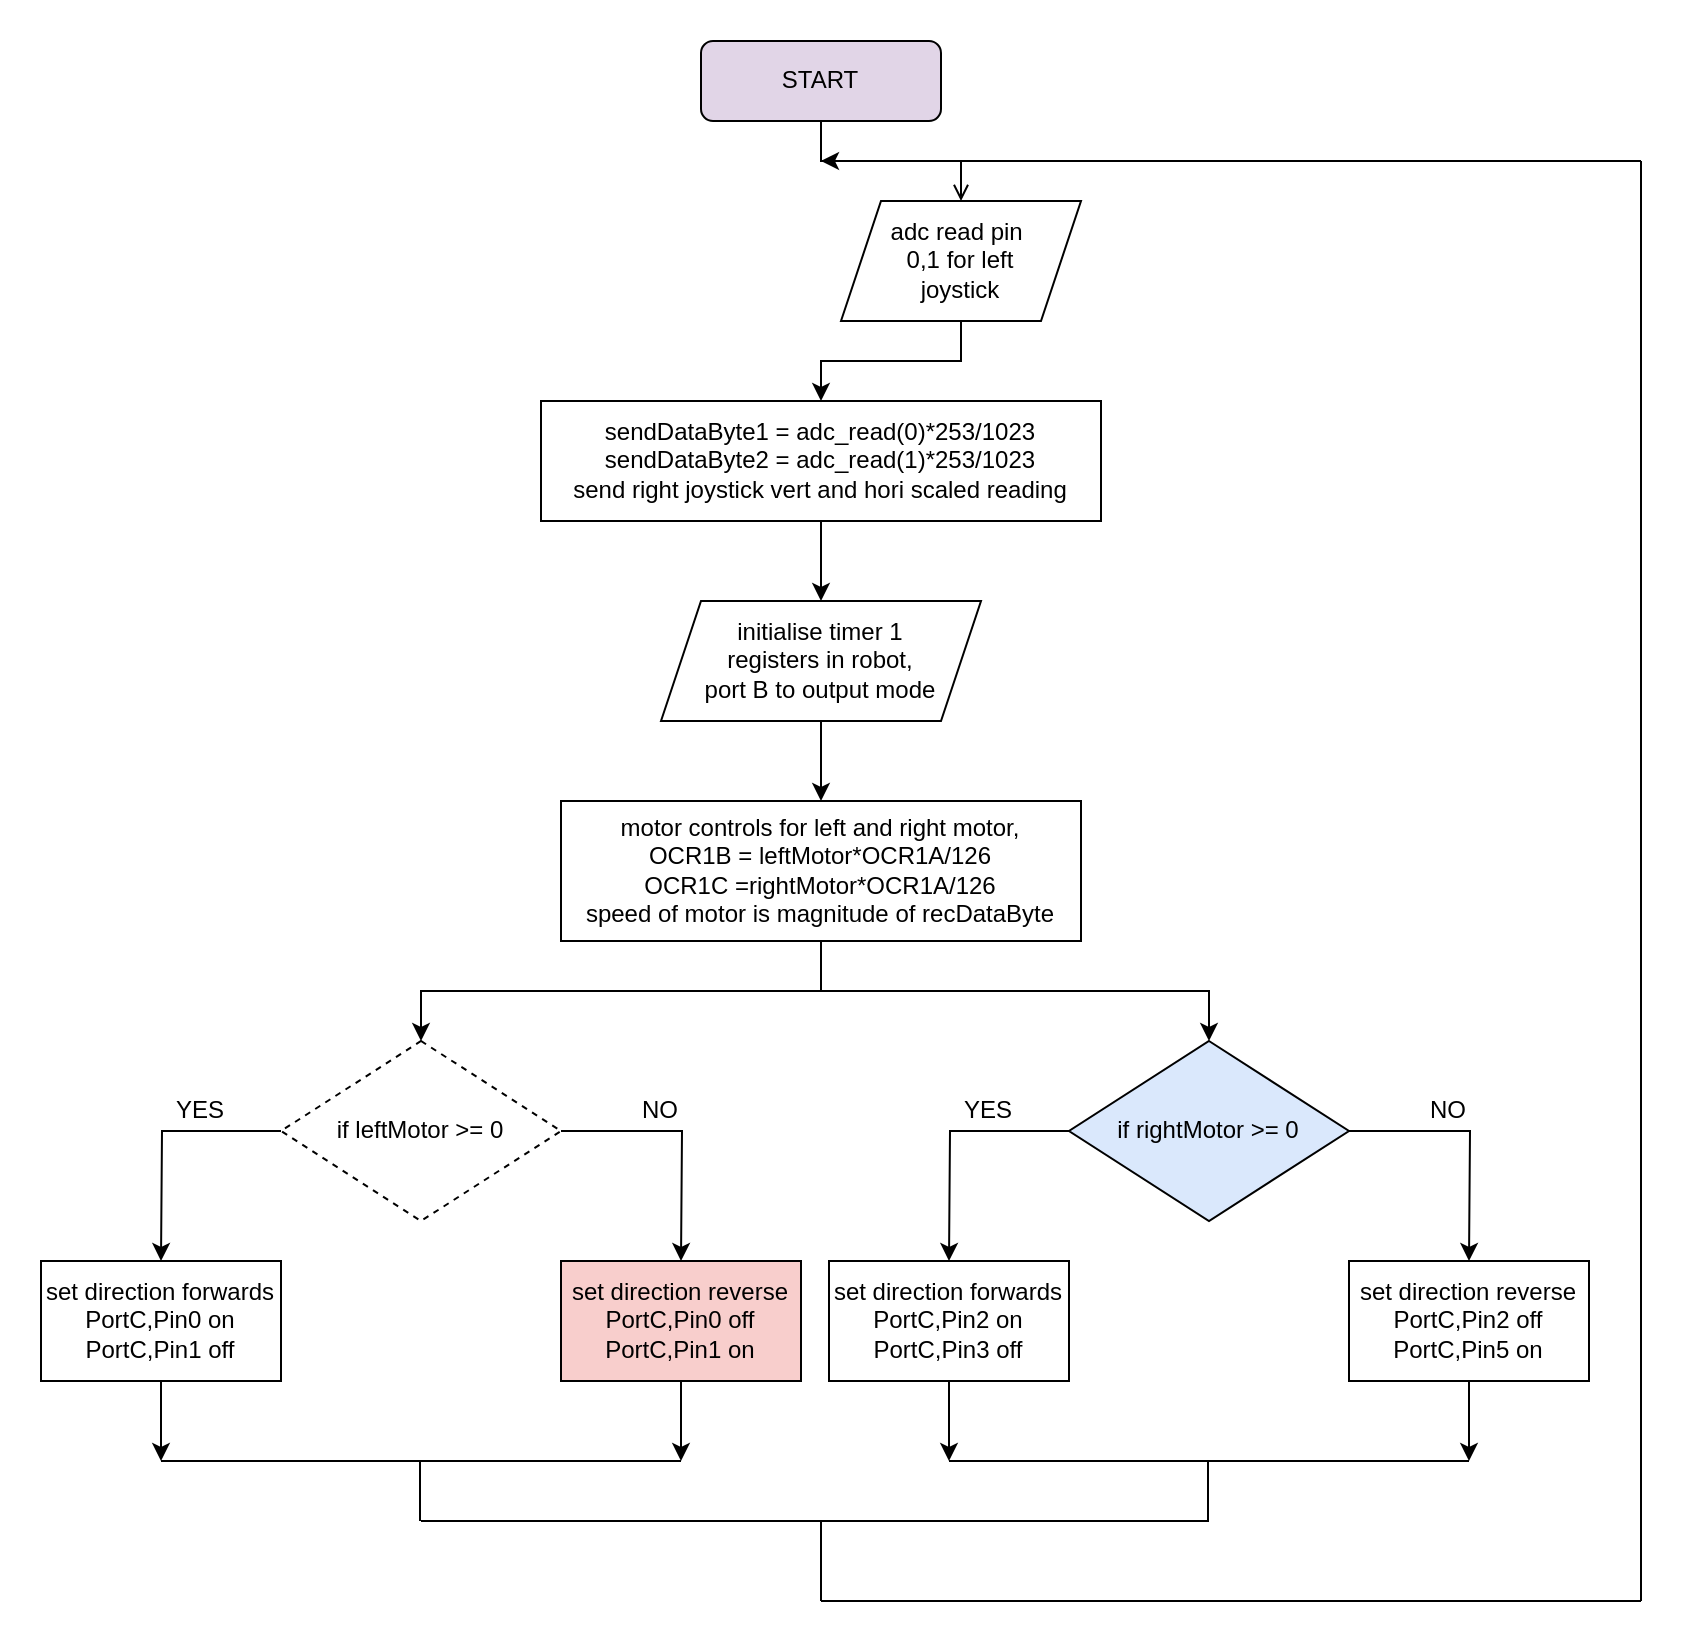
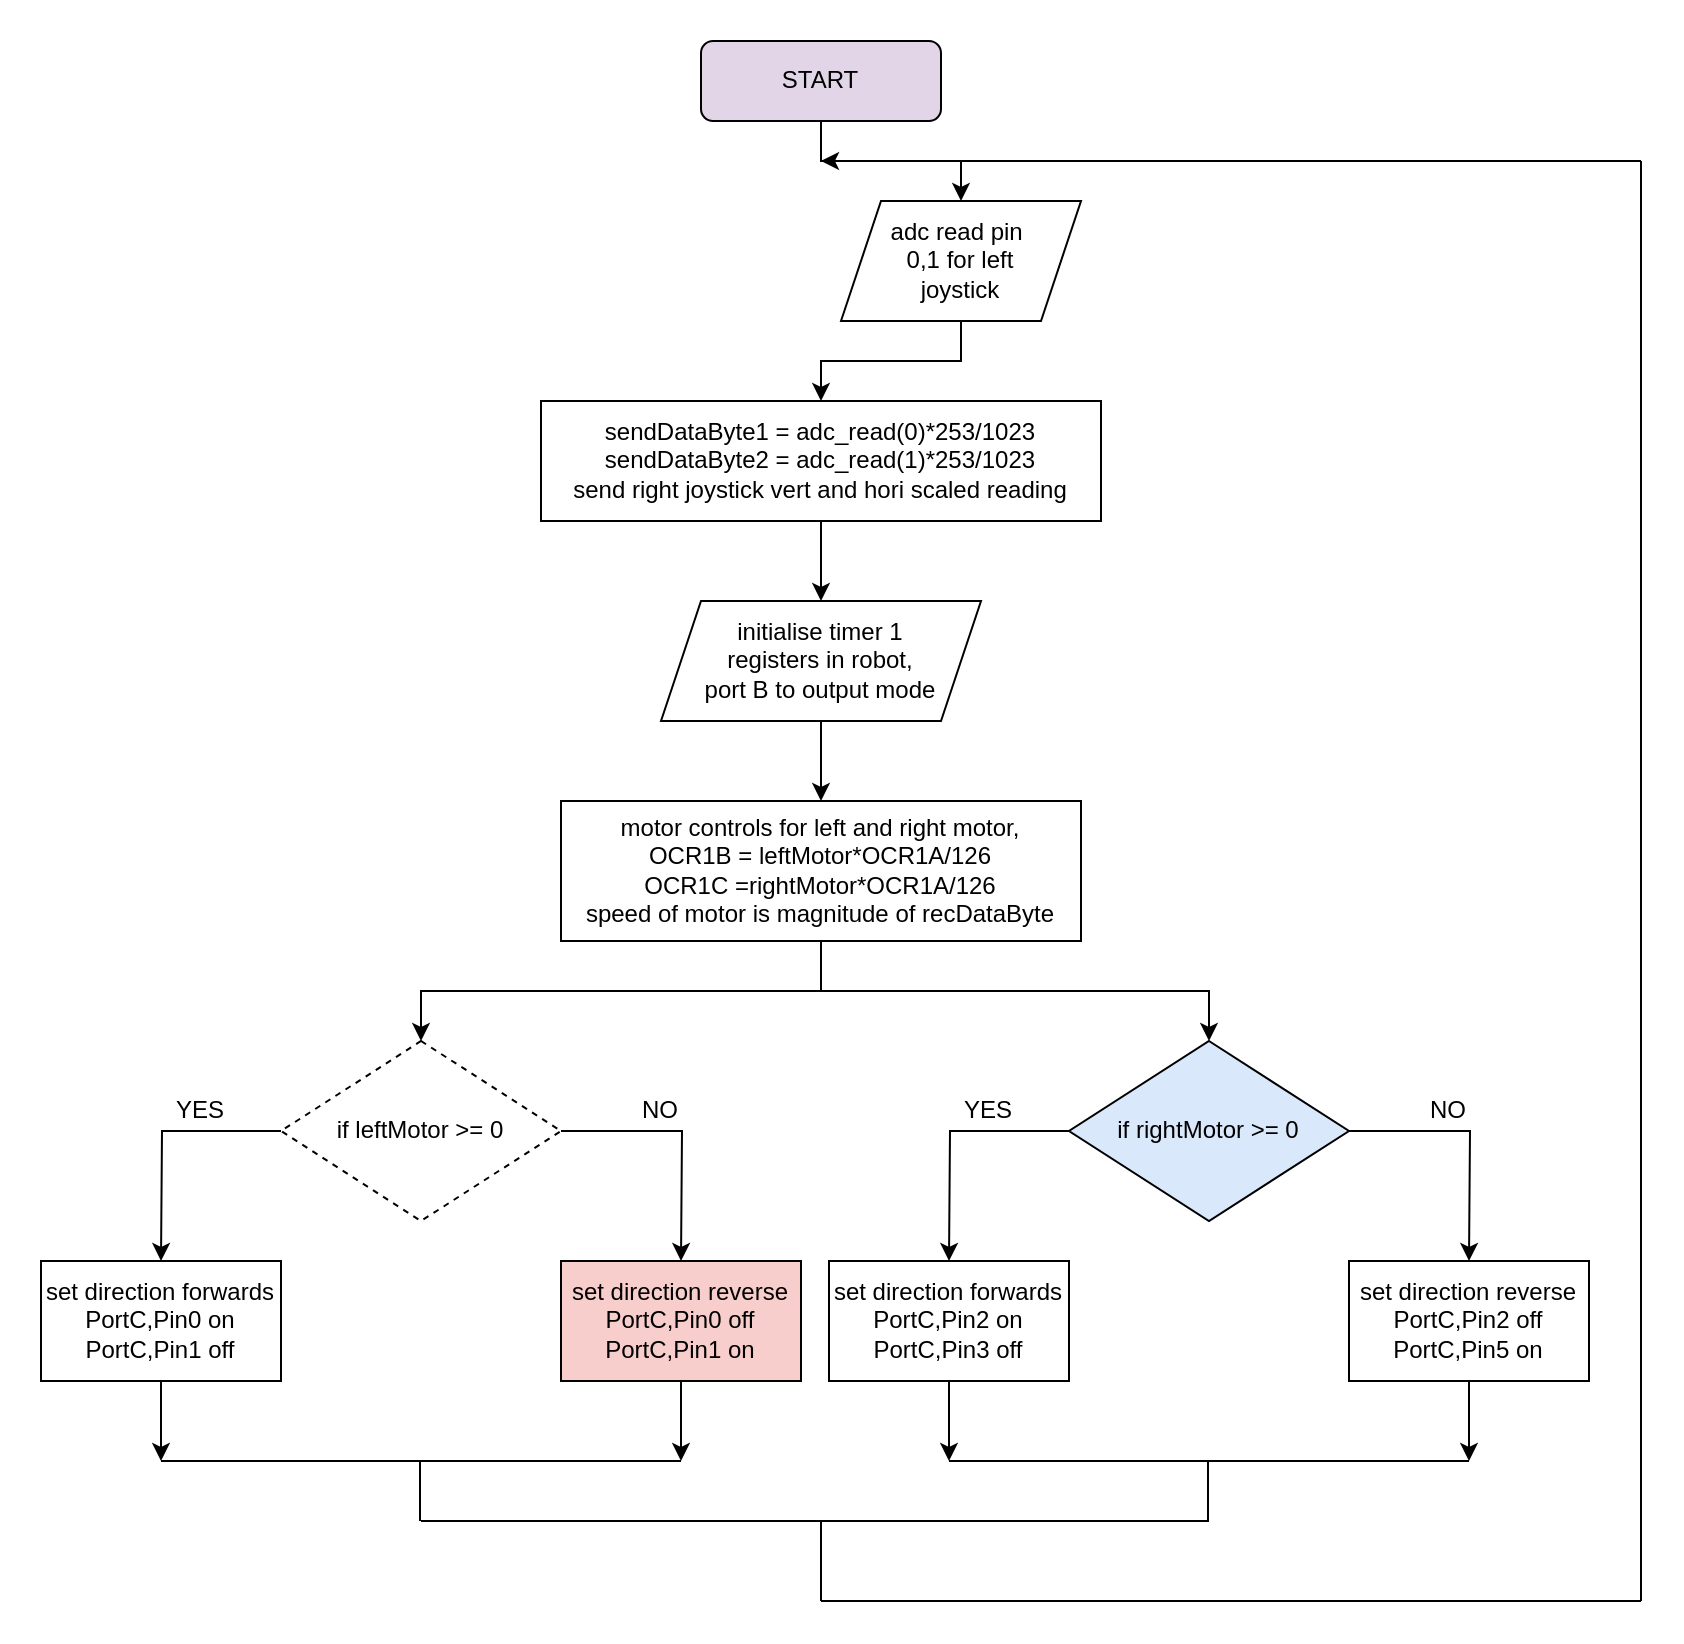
edge "START" -> "adc read pin 0,1 for left joystick": arrowhead open -> classic
